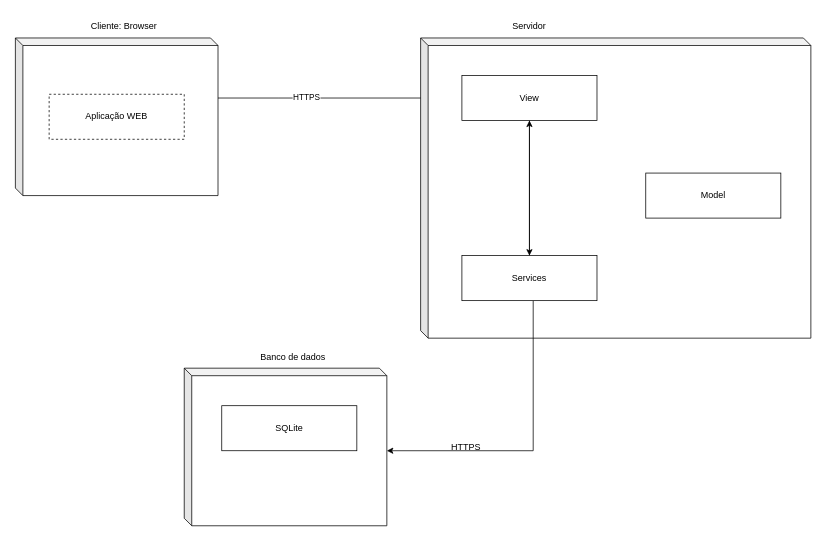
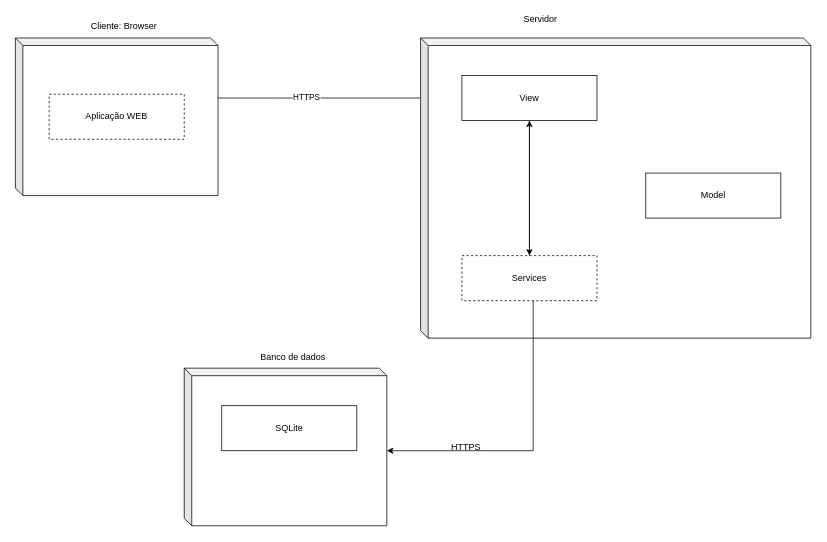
node "Servidor": moved (529, 27) -> (540, 19)
node "Services": style solid -> dashed
